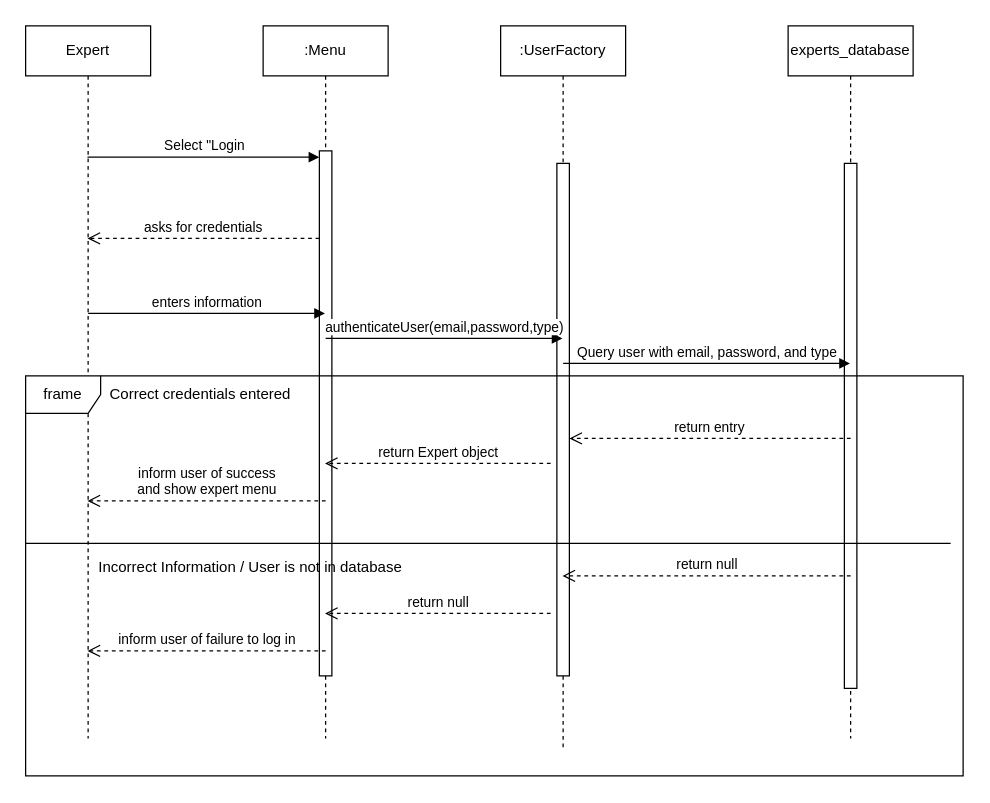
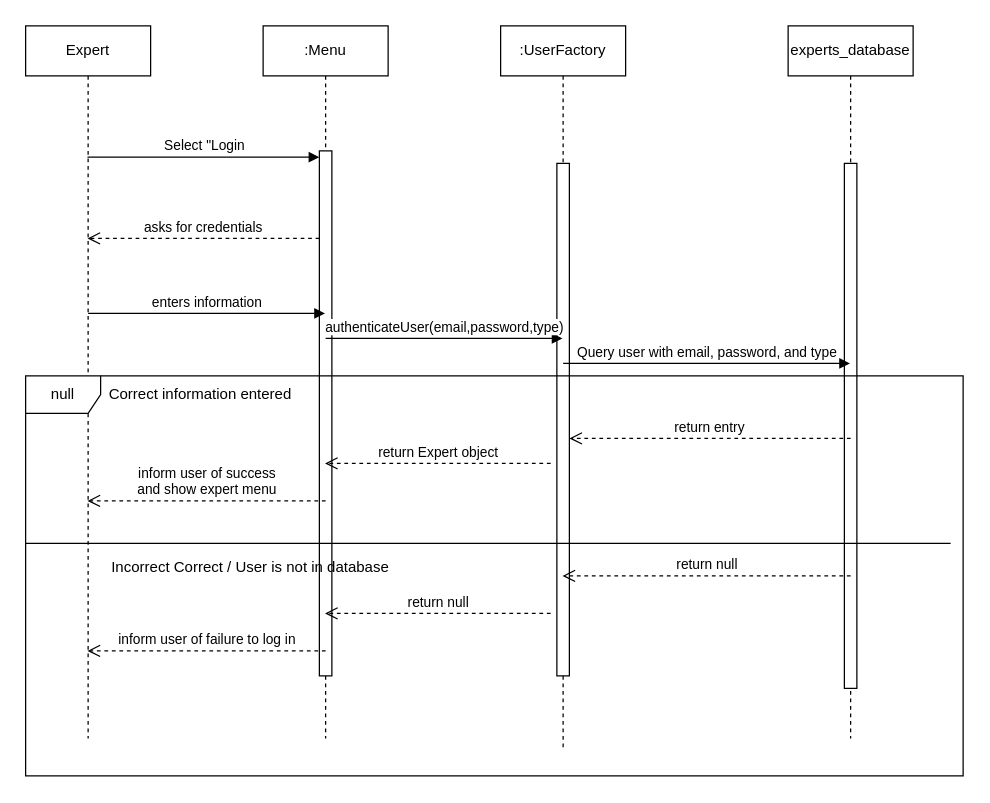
node "frame": label "frame" -> "null"
node "Correct credentials entered": label "Correct credentials entered" -> "Correct information entered"
node "Incorrect Information / User is not in database": label "Incorrect Information / User is not in database" -> "Incorrect Correct / User is not in database"
